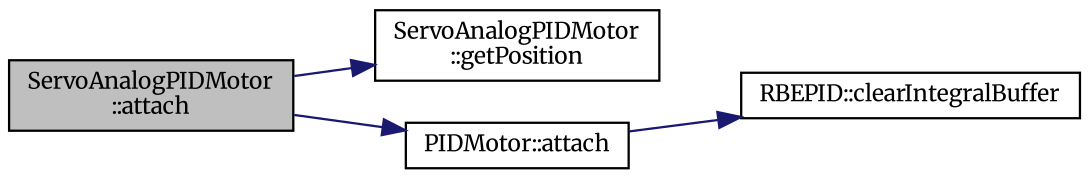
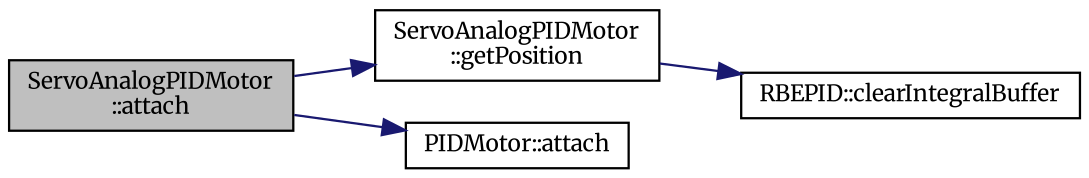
edge "PIDMotor::attach" -> "RBEPID::clearIntegralBuffer": now "ServoAnalogPIDMotor ::getPosition" -> "RBEPID::clearIntegralBuffer"
